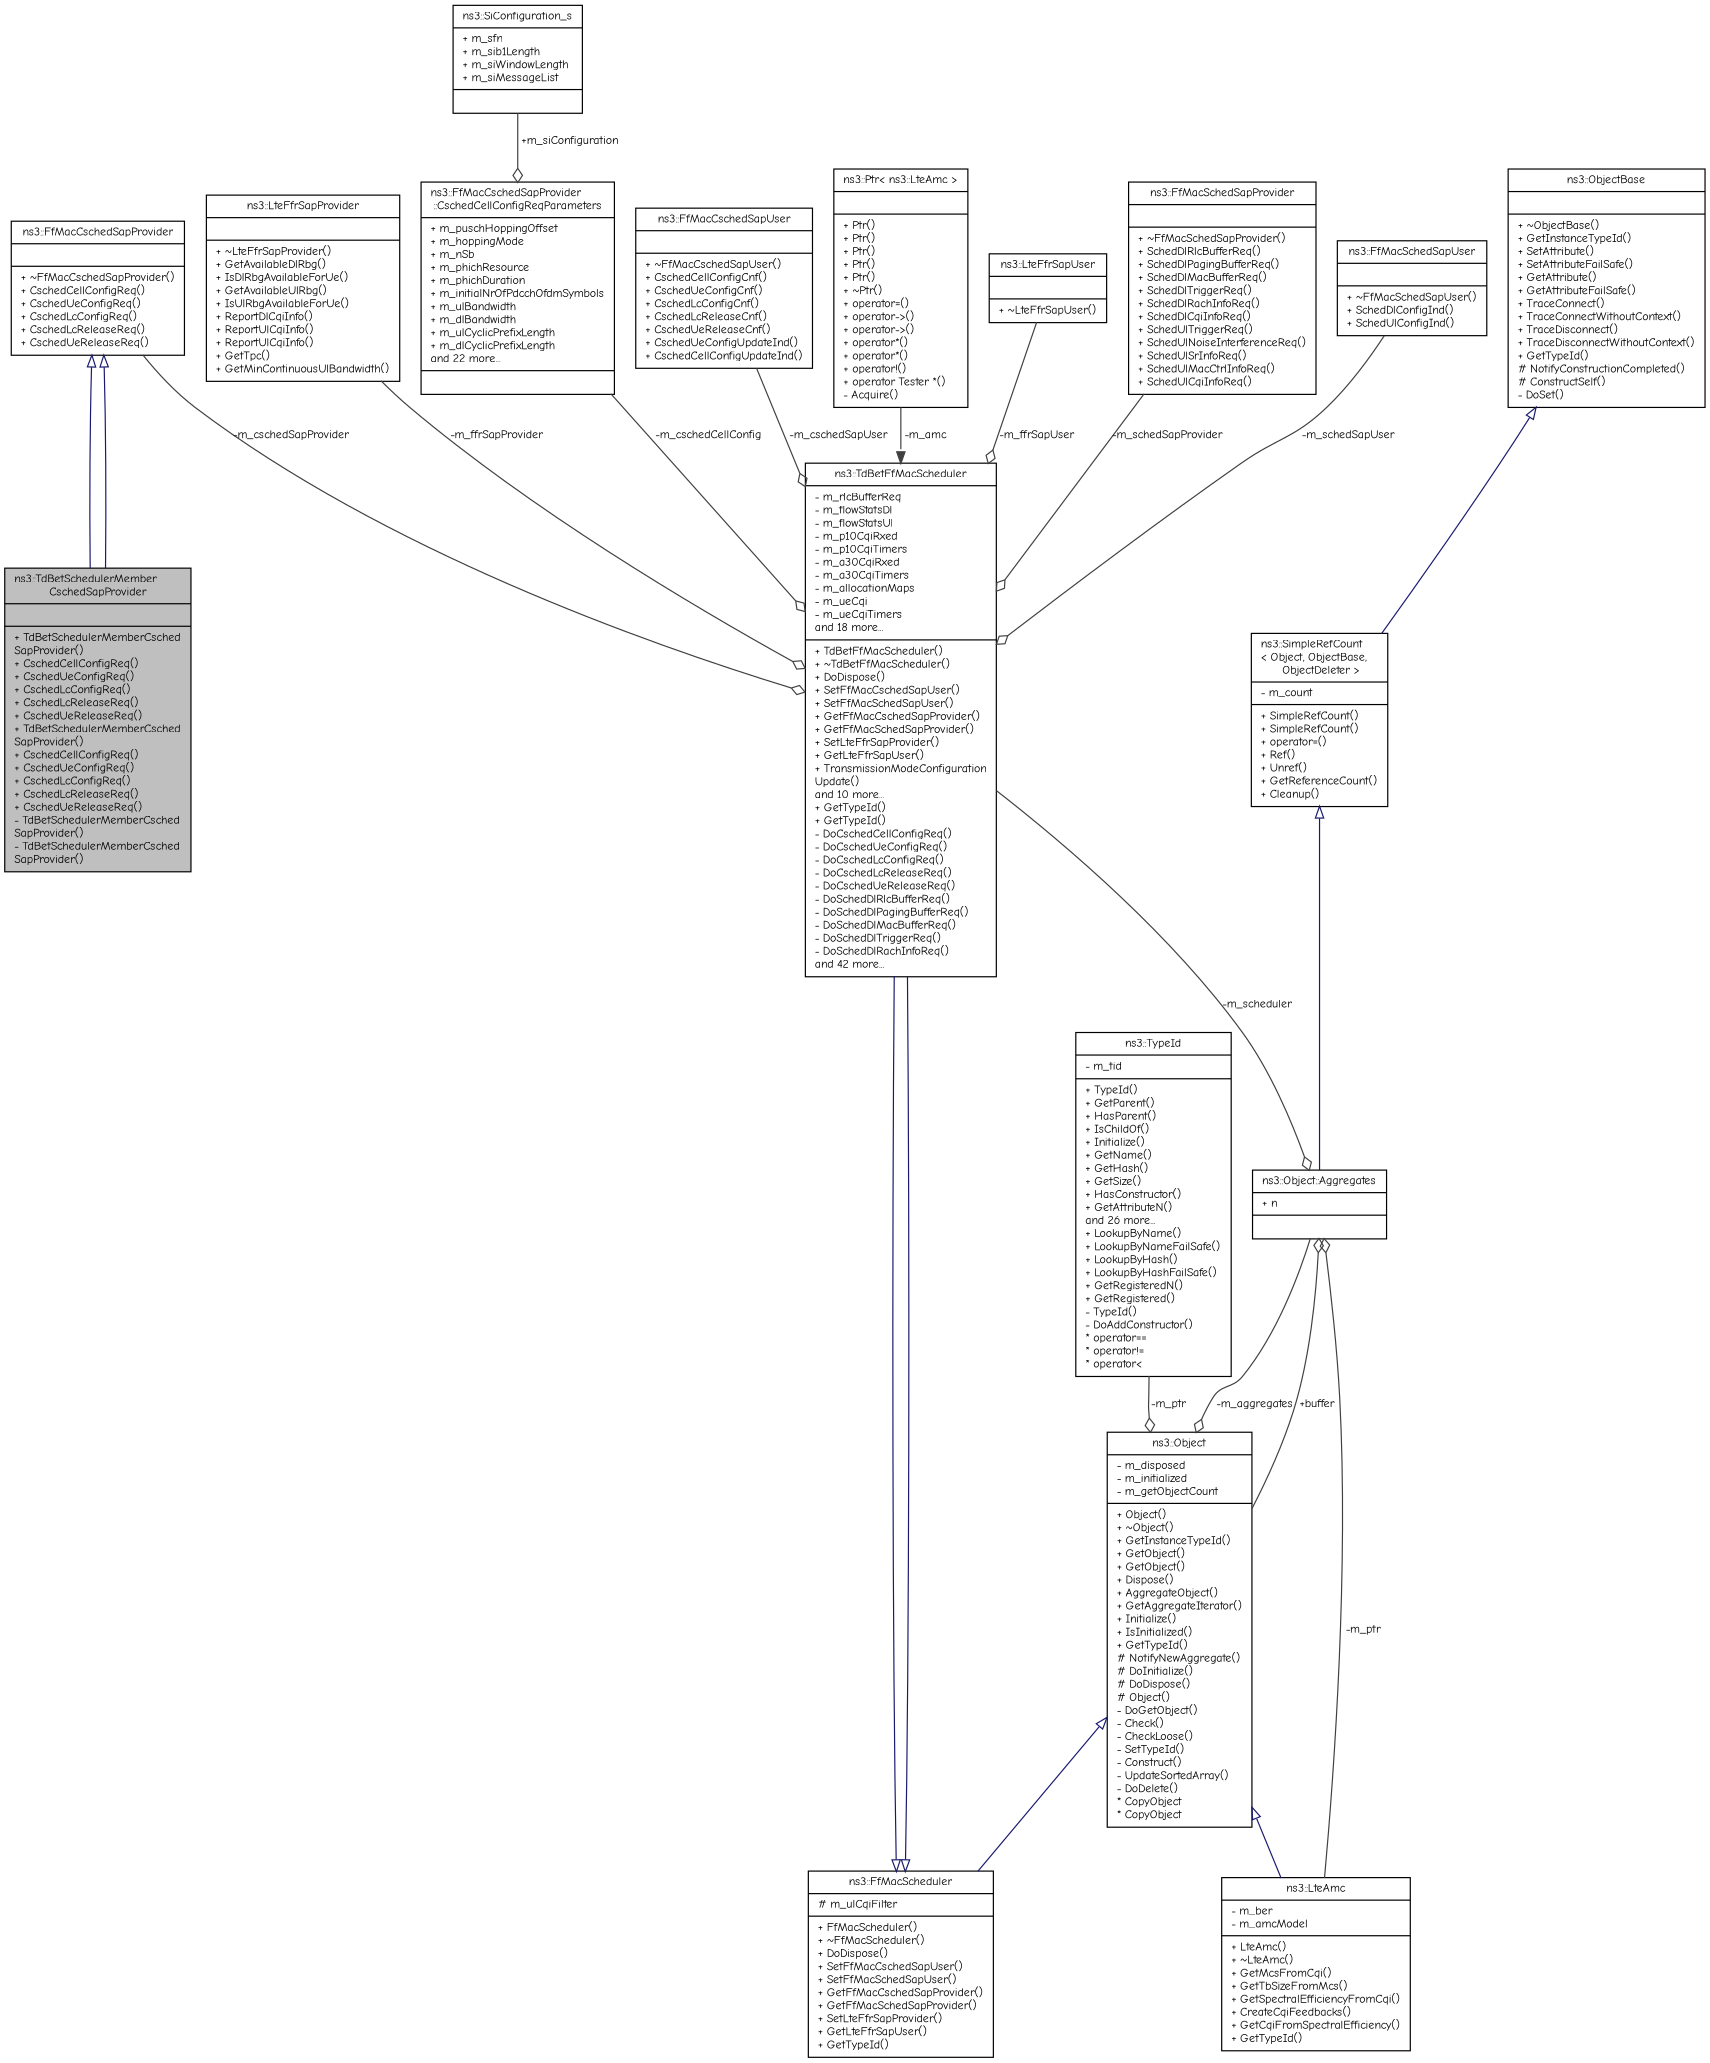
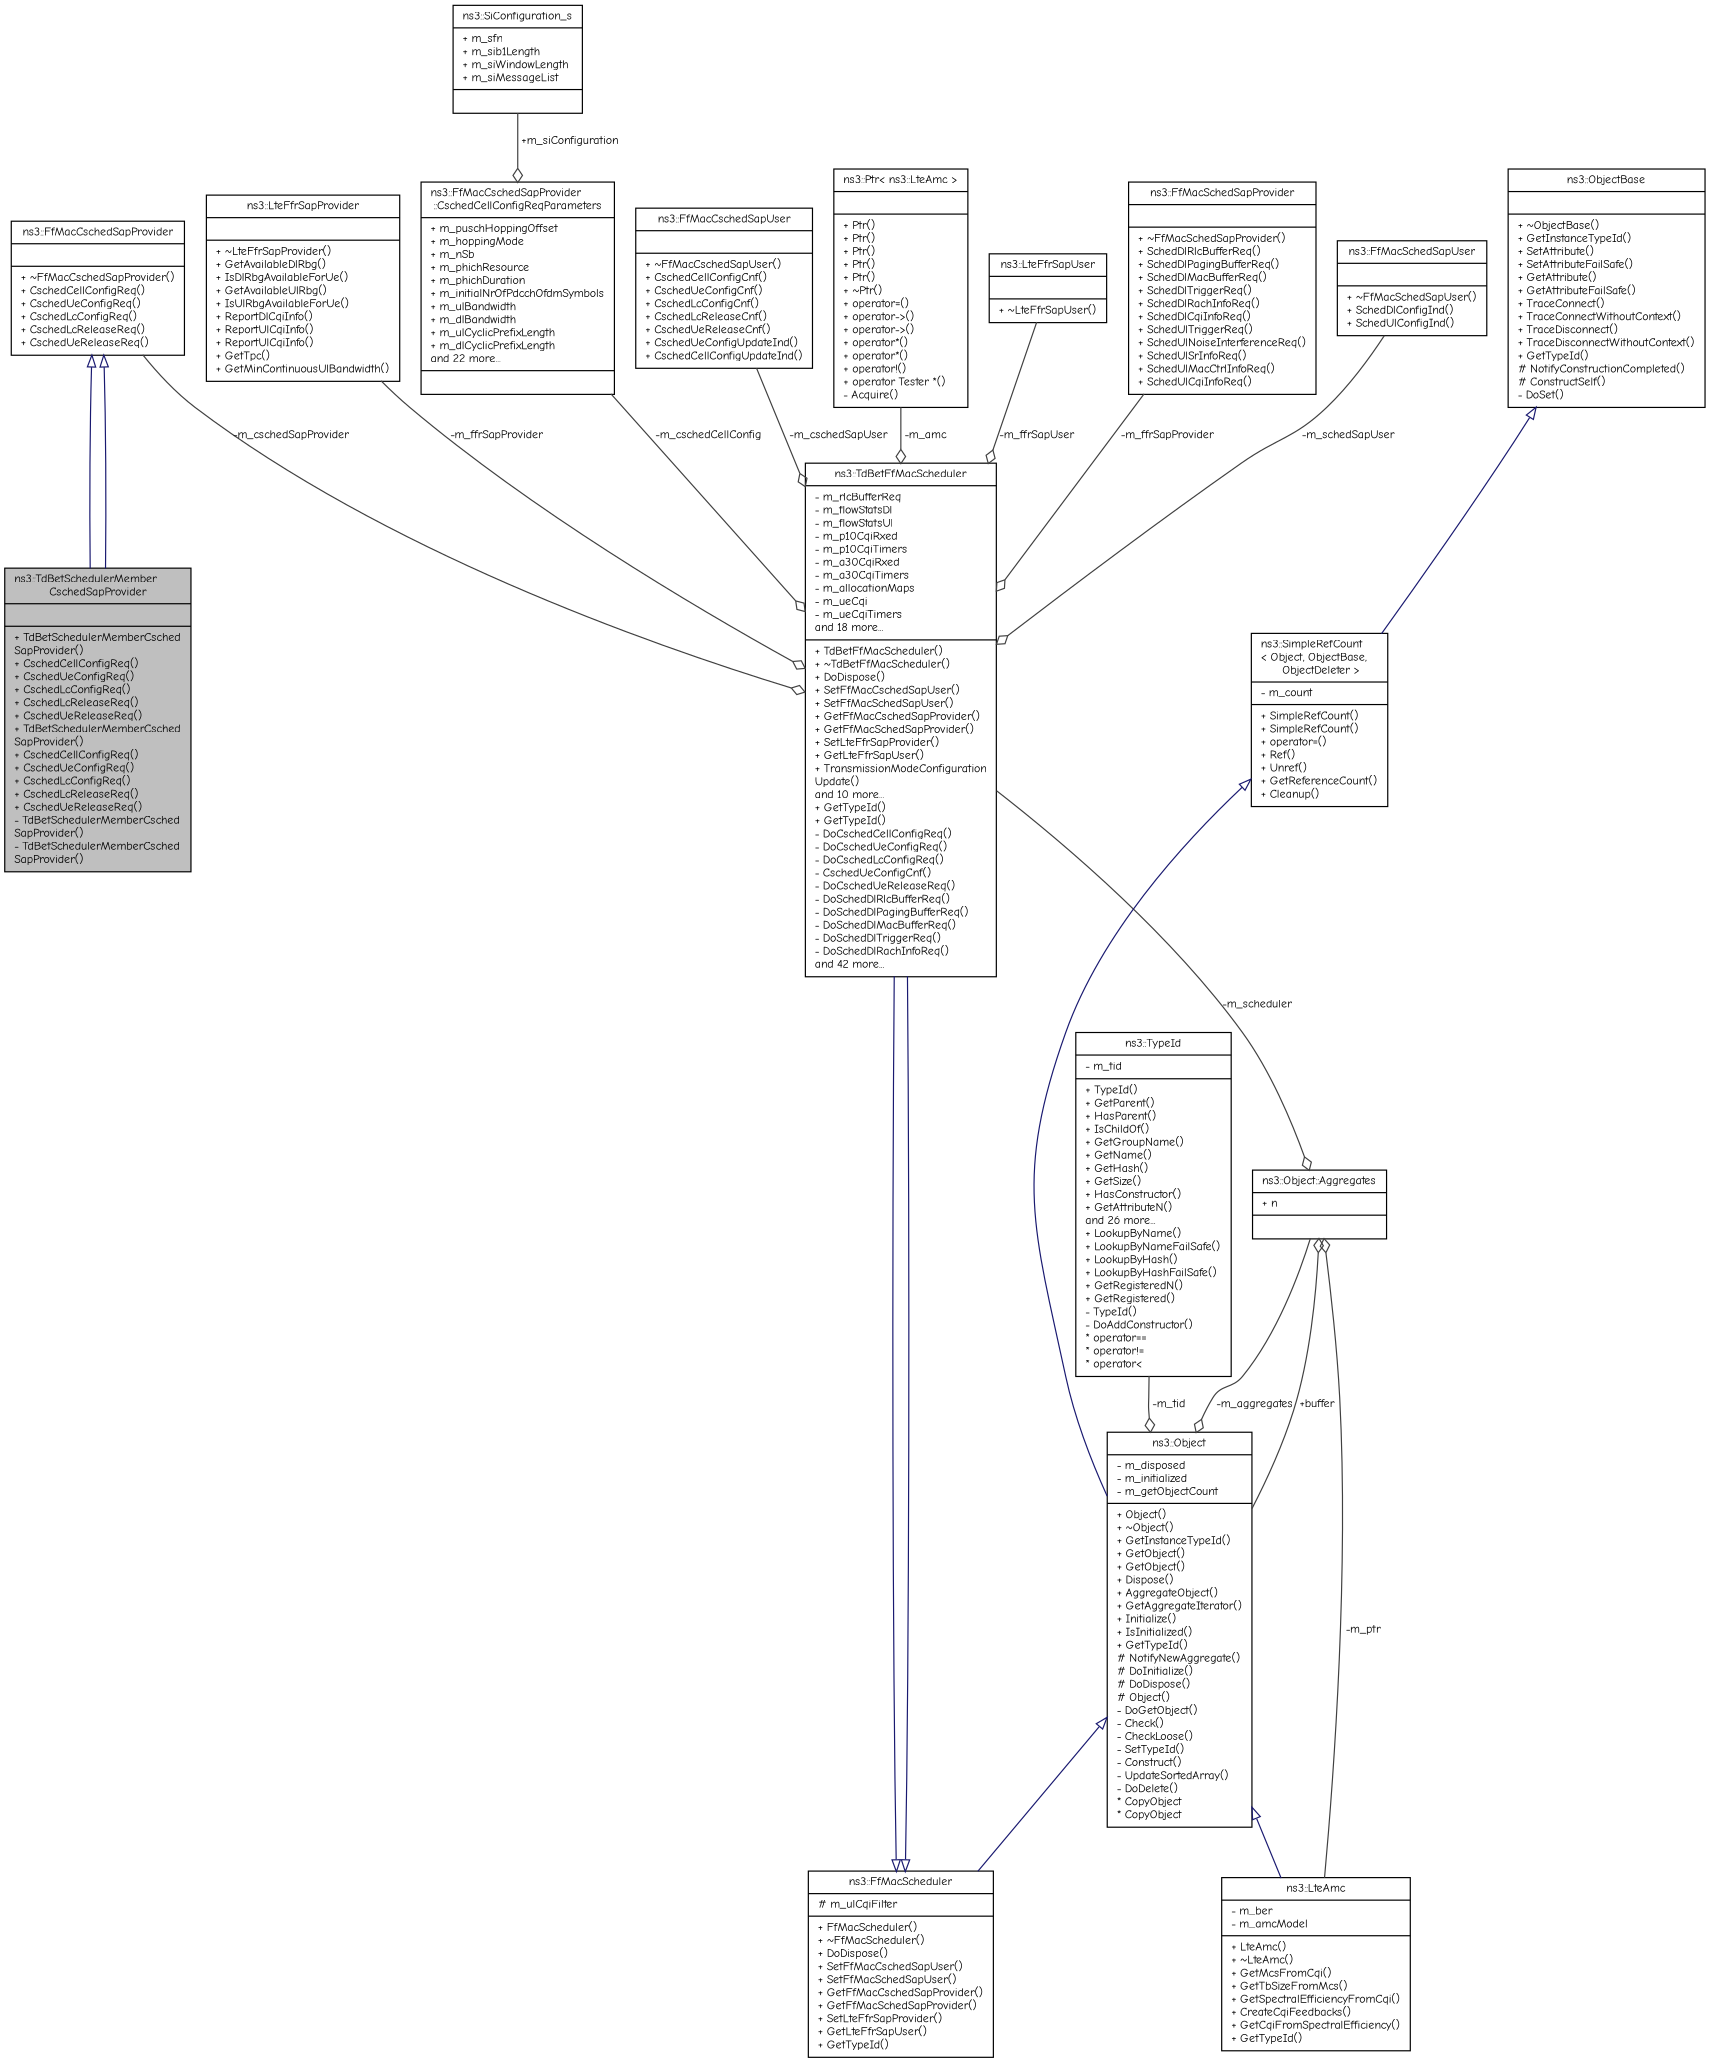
edge "ns3::Ptr< ns3::LteAmc >" -> "ns3::TdBetFfMacScheduler": arrowhead normal -> odiamond
edge "ns3::FfMacSchedSapProvider" -> "ns3::TdBetFfMacScheduler": label " -m_schedSapProvider" -> " -m_ffrSapProvider"
node "ns3::TdBetFfMacScheduler": text "- DoCschedLcReleaseReq()" -> "- CschedUeConfigCnf()"
edge "ns3::Object::Aggregates" -> "ns3::SimpleRefCount": now "ns3::Object" -> "ns3::SimpleRefCount"
node "ns3::TypeId": text "+ Initialize()" -> "+ GetGroupName()"
edge "ns3::TypeId" -> "ns3::Object": label " -m_ptr" -> " -m_tid"
